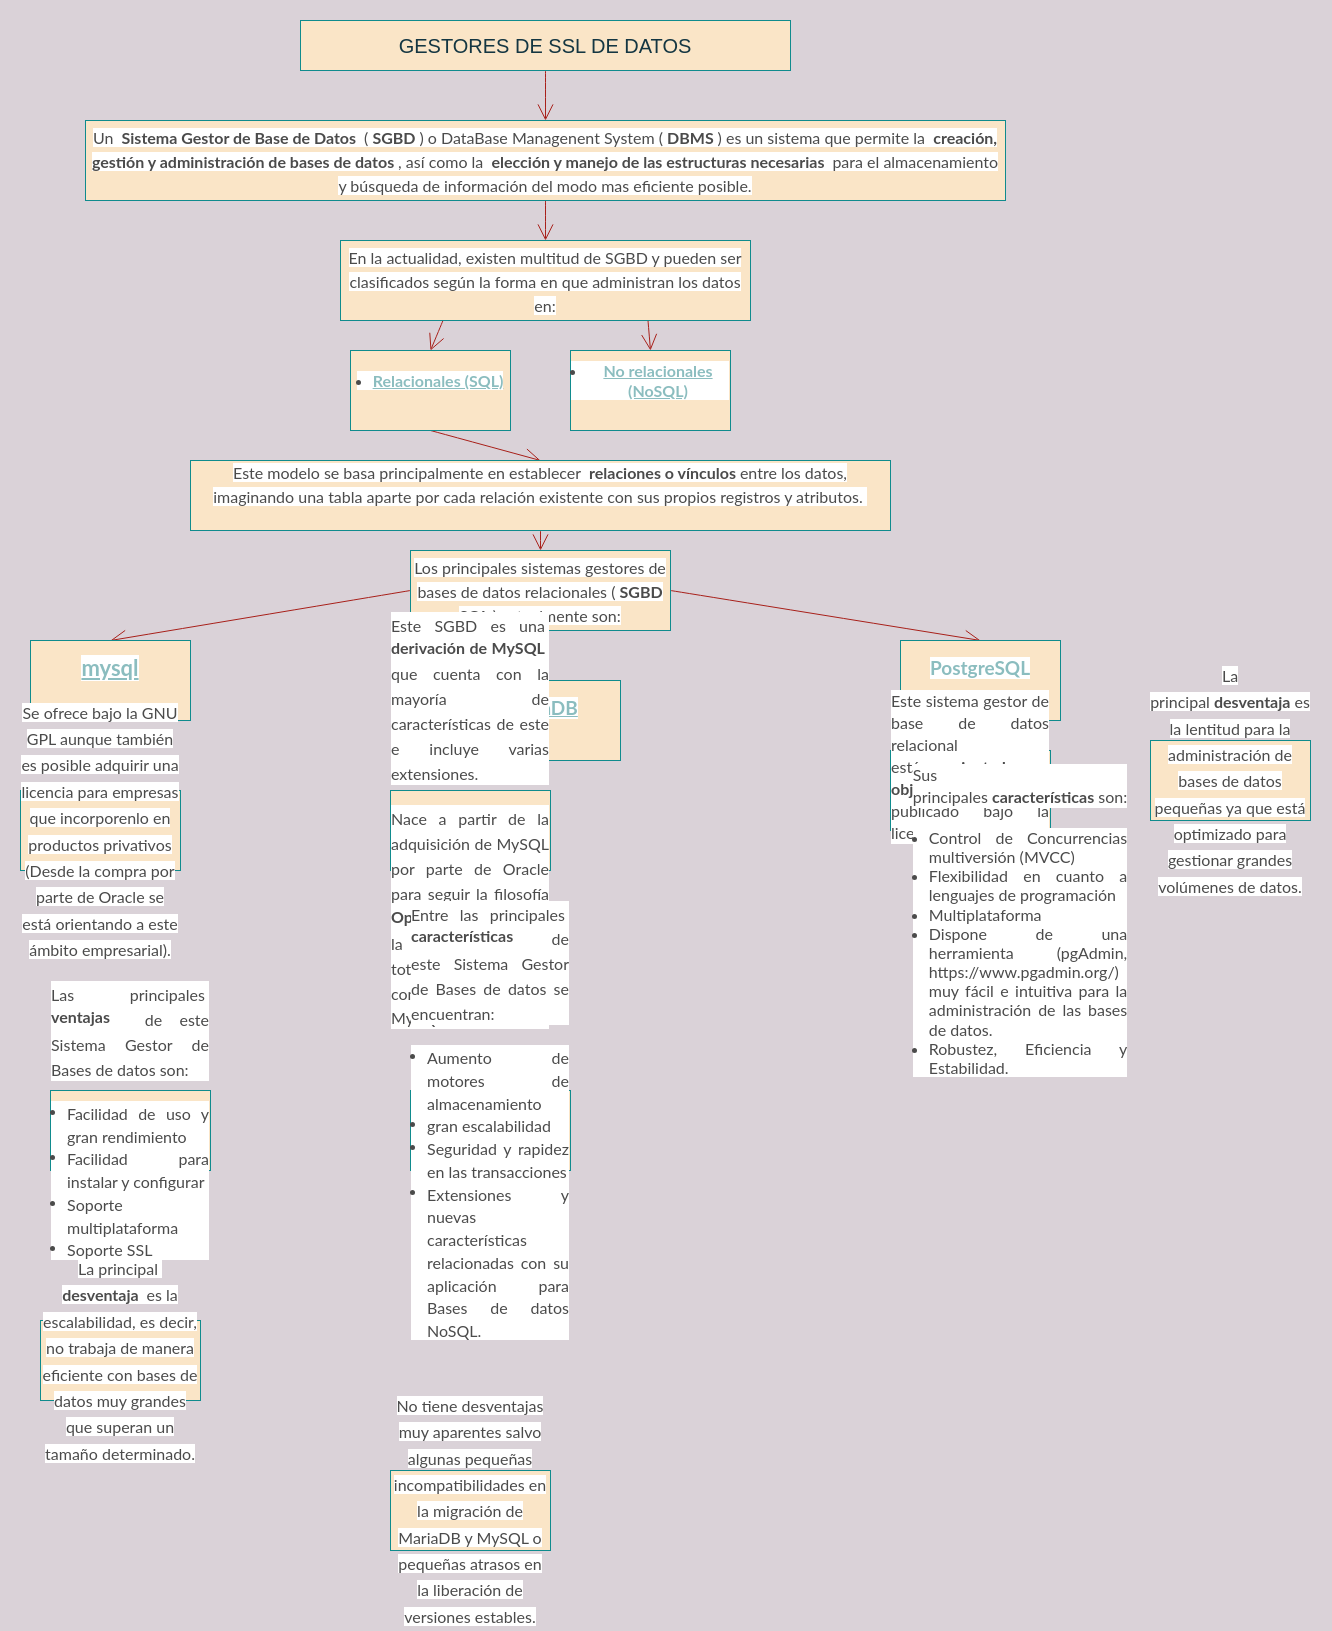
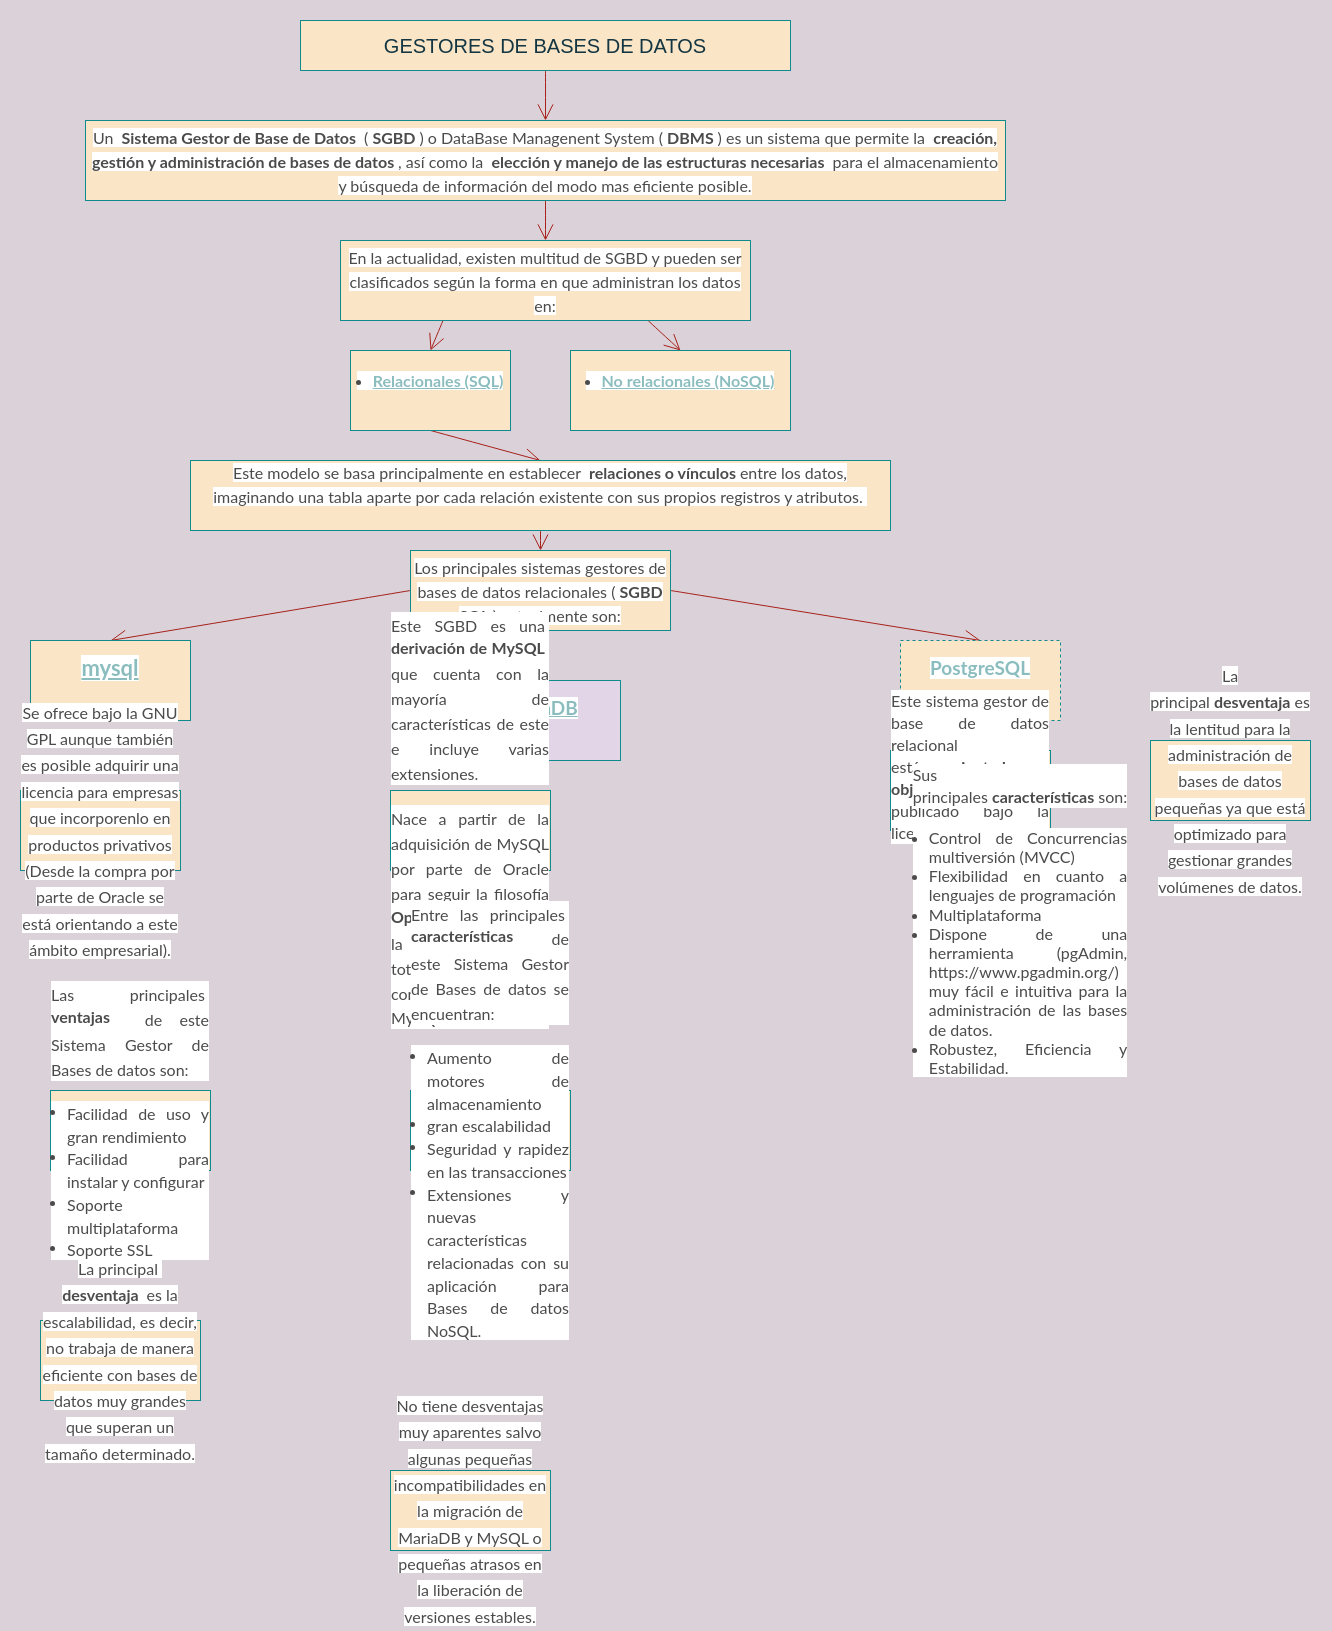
node "GESTORES DE SSL DE DATOS": label "GESTORES DE SSL DE DATOS" -> "GESTORES DE BASES DE DATOS"
node "No relacionales (NoSQL)": size 160x80 -> 220x80
node "PostgreSQL": style solid -> dashed
node "MariaDB": fillcolor #fae5c7 -> #e1d5e7
